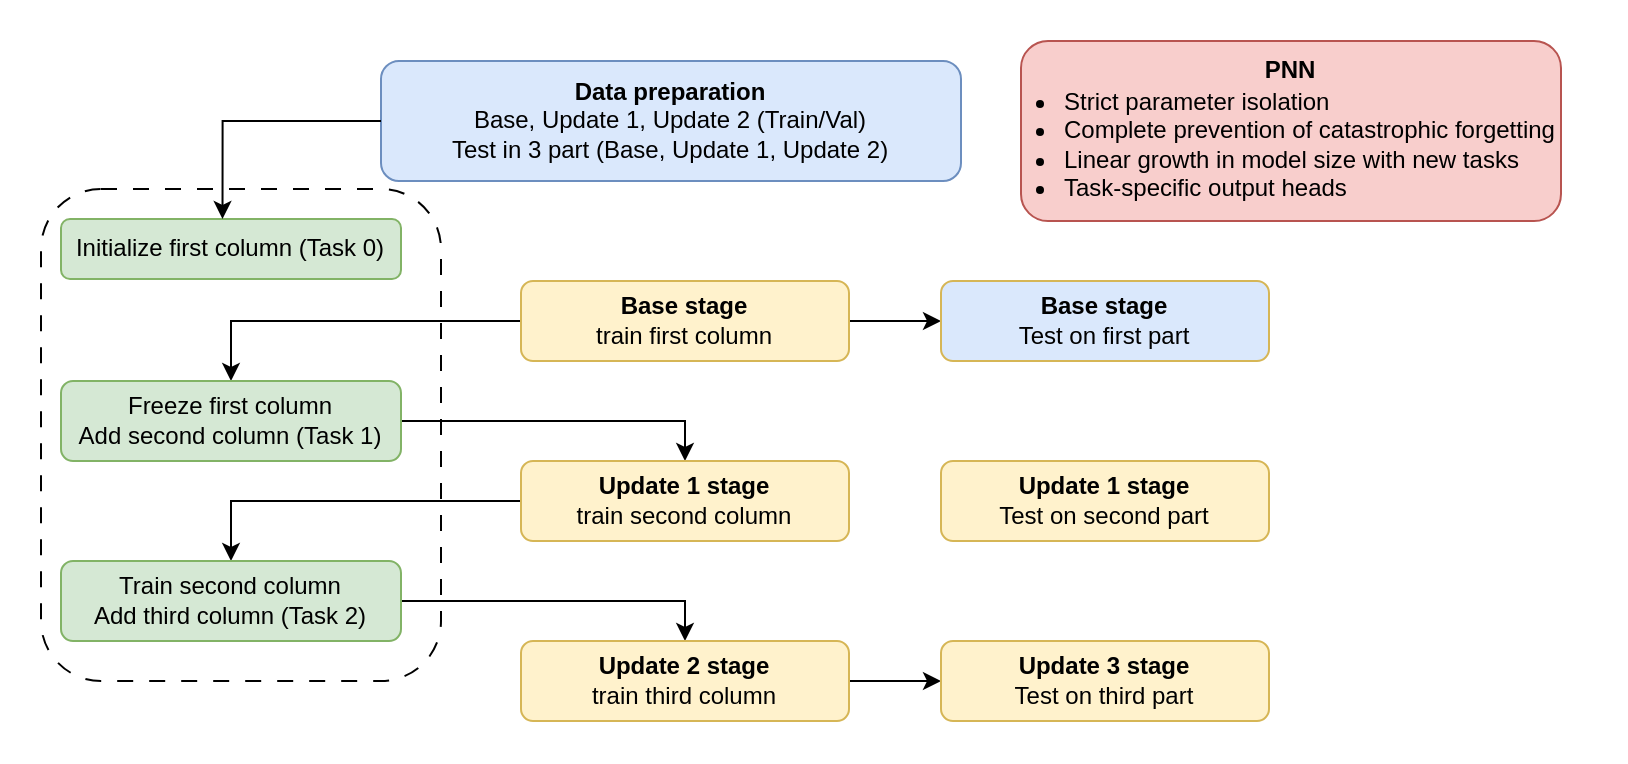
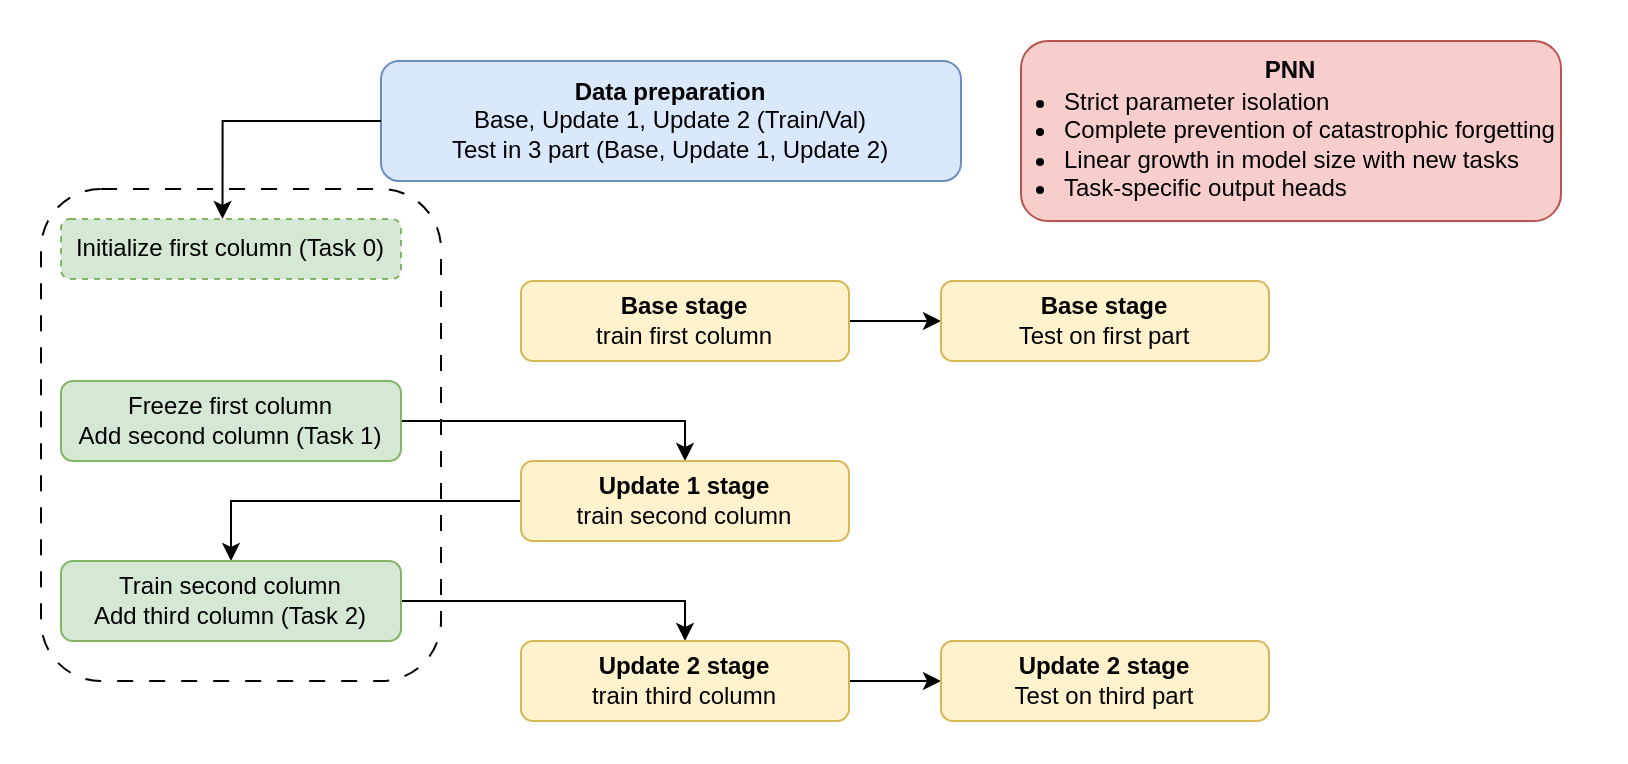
node "Initialize first column (Task 0)": style solid -> dashed
edge "Base stage train first column" -> "Freeze first column Add second column (Task 1)": removed
node "Base stage Test on first part": fillcolor #dae8fc -> #fff2cc
node "Update 1 stage Test on second part": removed
node "Update 3 stage Test on third part": label "Update 3 stage Test on third part" -> "Update 2 stage Test on third part"
